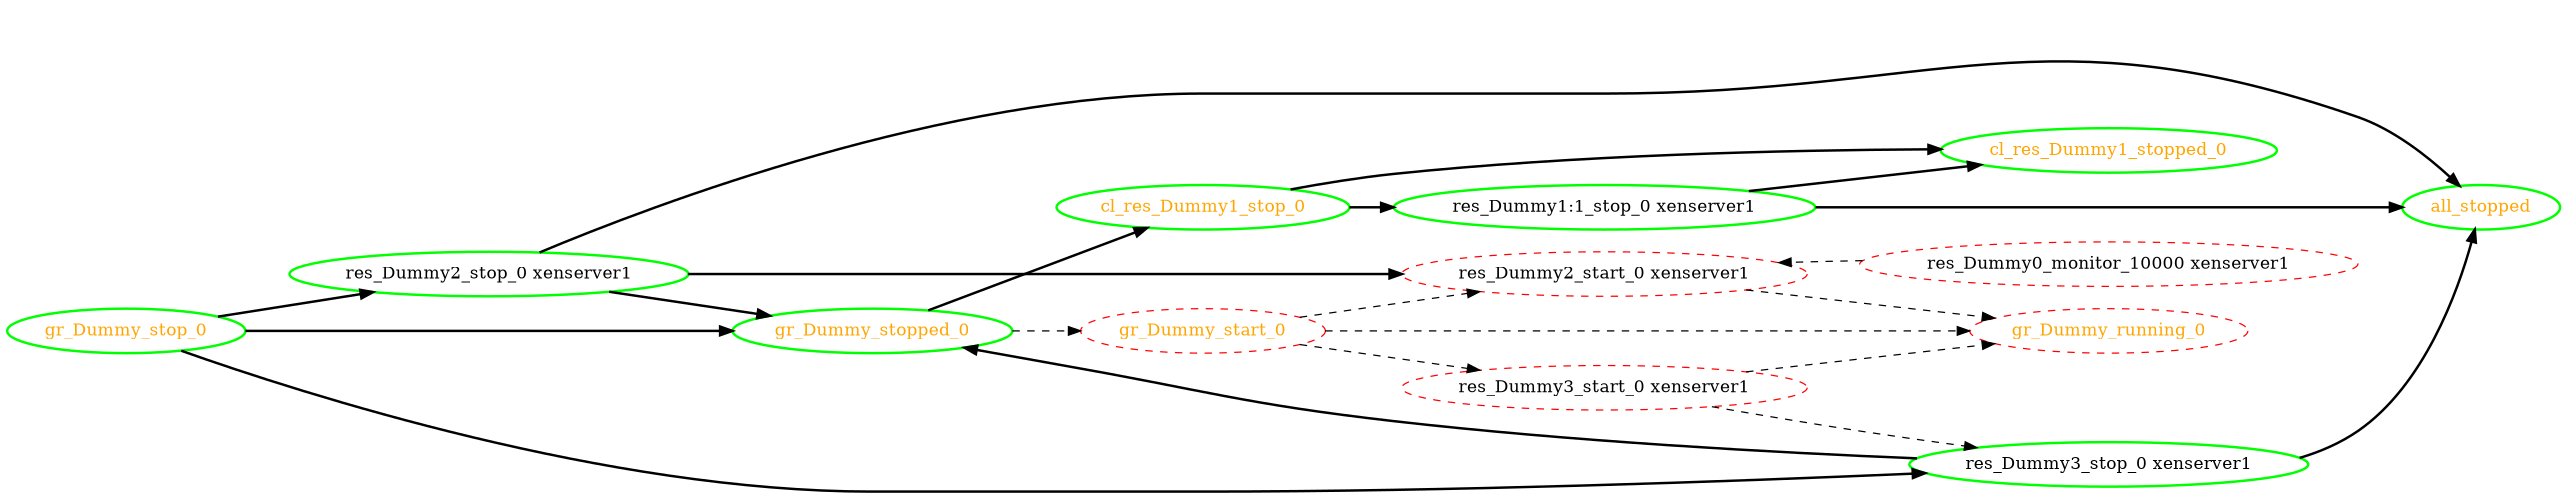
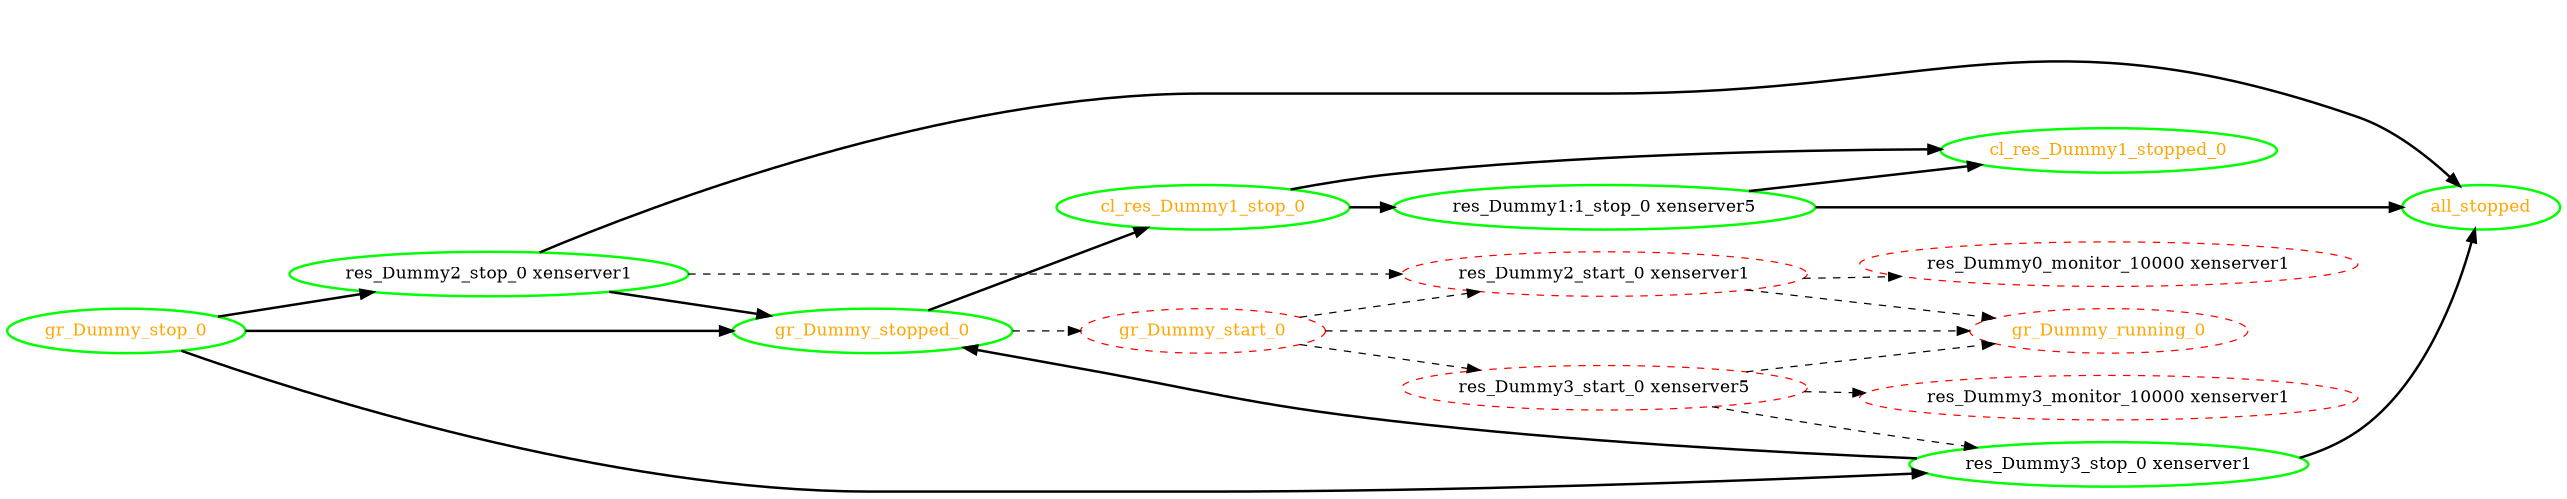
node "res_Dummy1:1_stop_0 xenserver1": label "res_Dummy1:1_stop_0 xenserver1" -> "res_Dummy1:1_stop_0 xenserver5"
edge "res_Dummy0_monitor_10000 xenserver1" -> "res_Dummy2_start_0 xenserver1": reversed
edge "res_Dummy2_stop_0 xenserver1" -> "res_Dummy2_start_0 xenserver1": style bold -> dashed
node "res_Dummy3_start_0 xenserver1": label "res_Dummy3_start_0 xenserver1" -> "res_Dummy3_start_0 xenserver5"
node "res_Dummy3_monitor_10000 xenserver1": added
